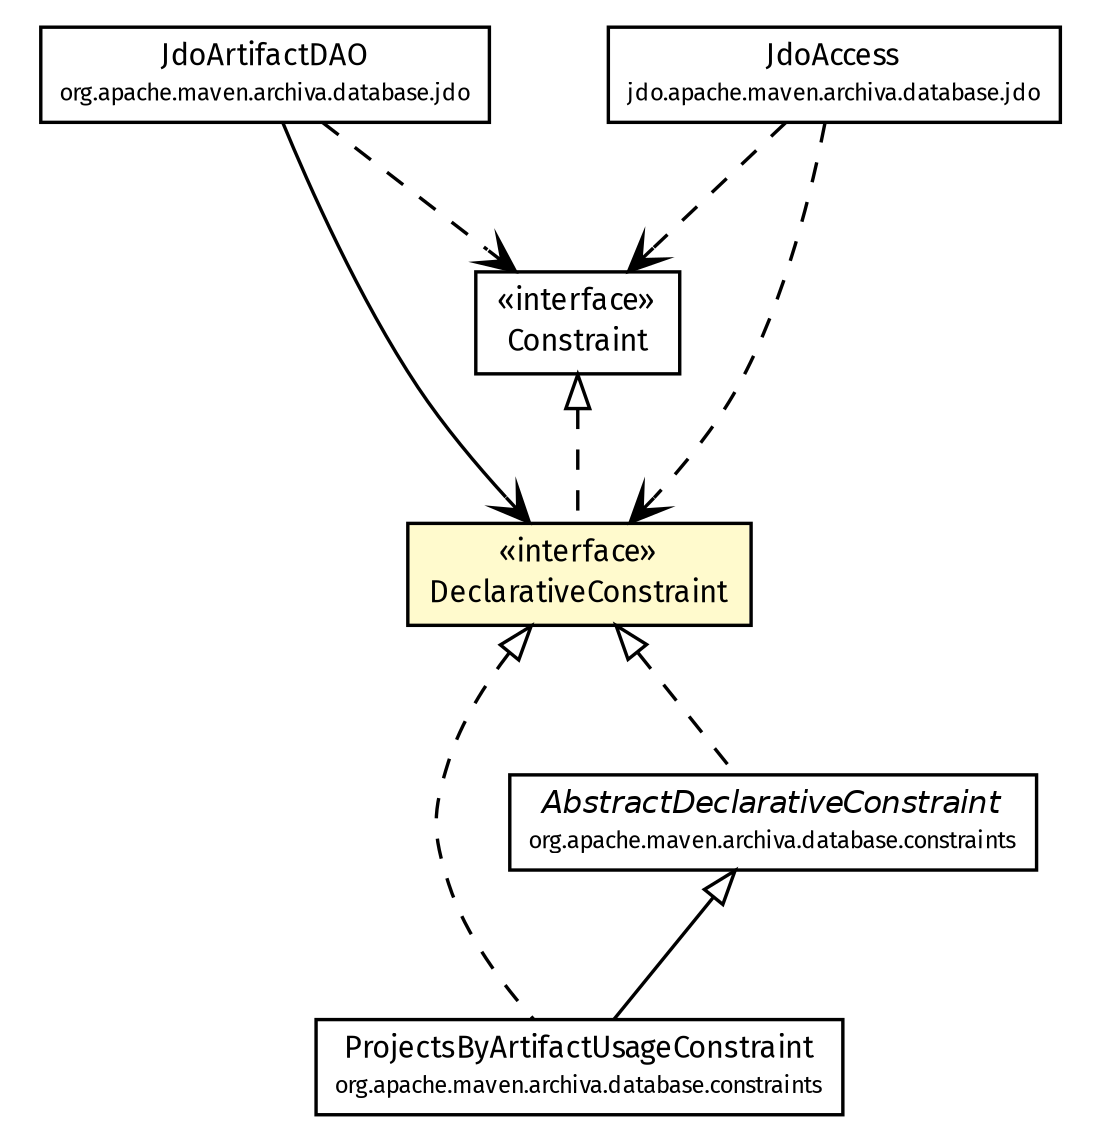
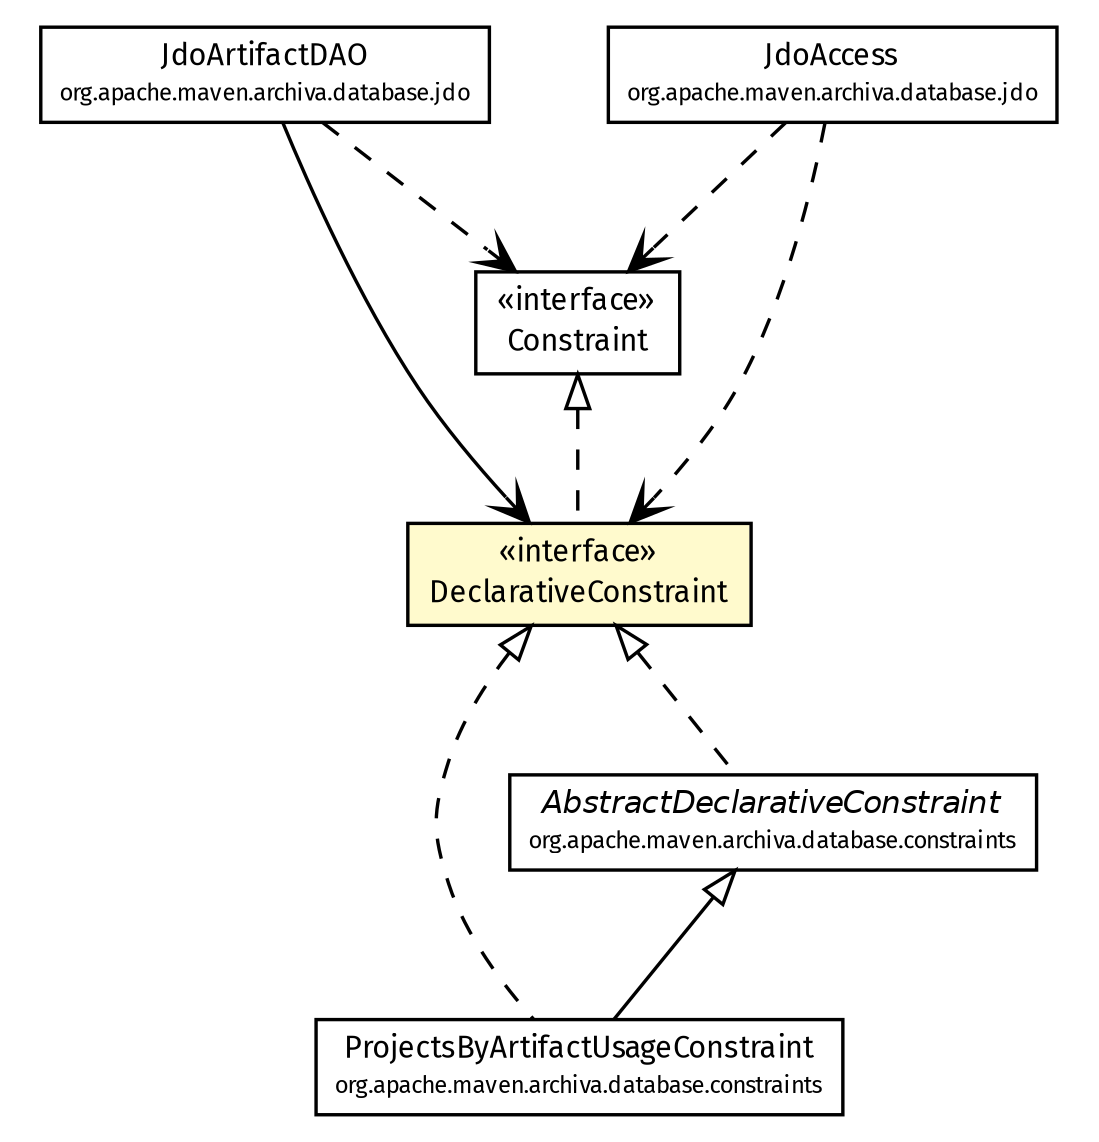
node "JdoAccess": text "jdo.apache.maven.archiva.database.jdo" -> "org.apache.maven.archiva.database.jdo"
